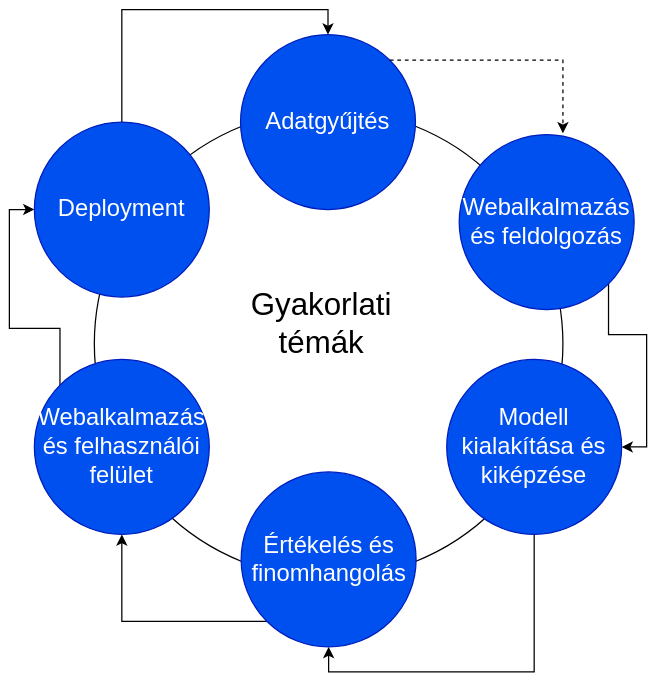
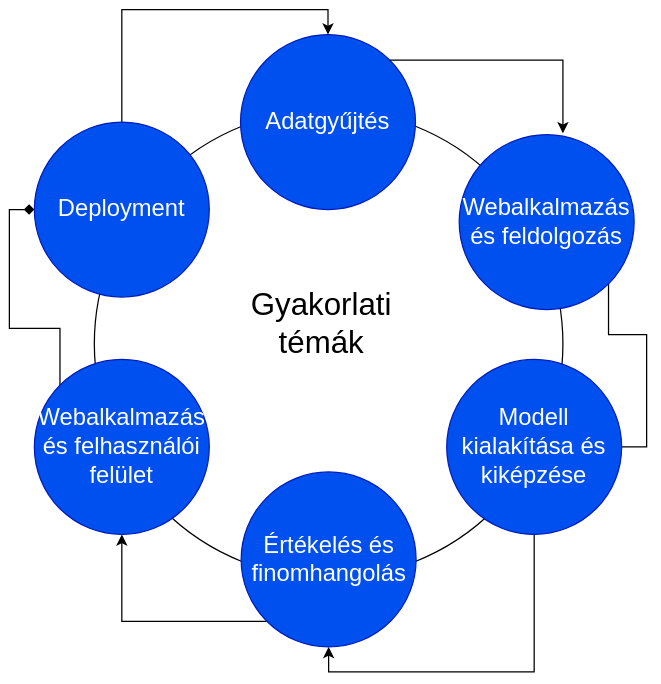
edge "Adatgyűjtés" -> "Webalkalmazás és feldolgozás": style dashed -> solid
edge "Webalkalmazás és felhasználói felület" -> "Deployment": arrowhead classic -> diamond
edge "Webalkalmazás és feldolgozás" -> "Modell kialakítása és kiképzése": arrowhead classic -> none
